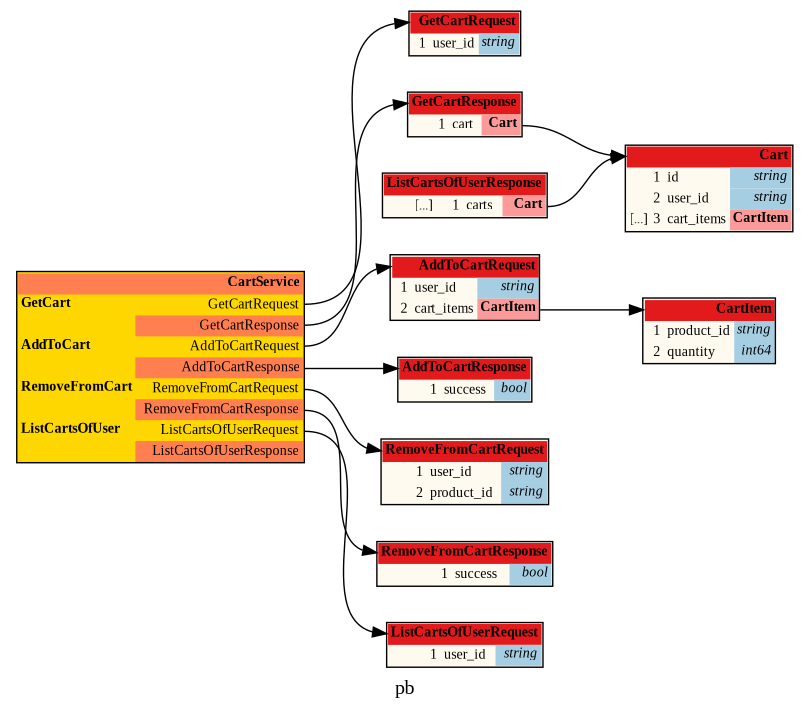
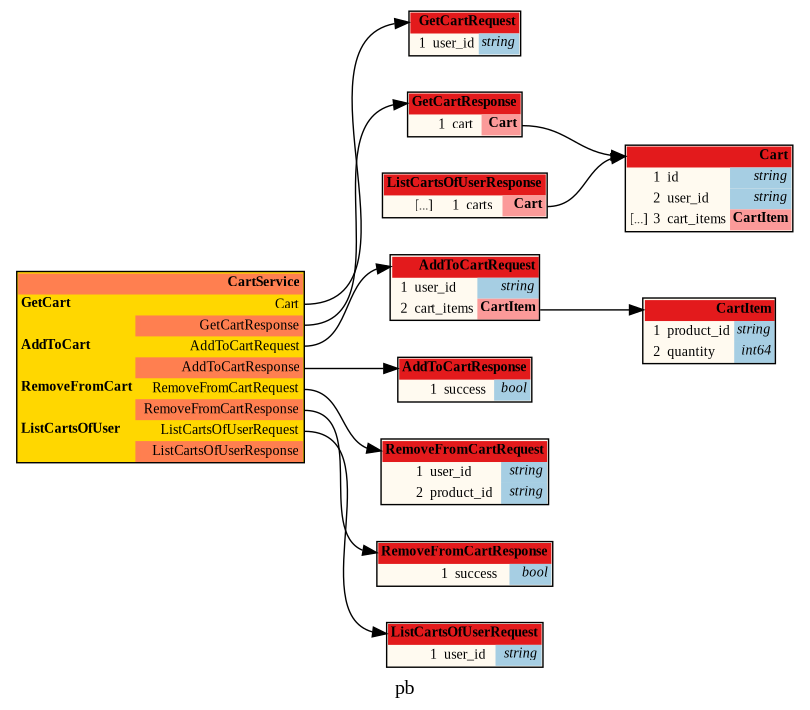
node "CartService": text "GetCartRequest" -> "Cart"
